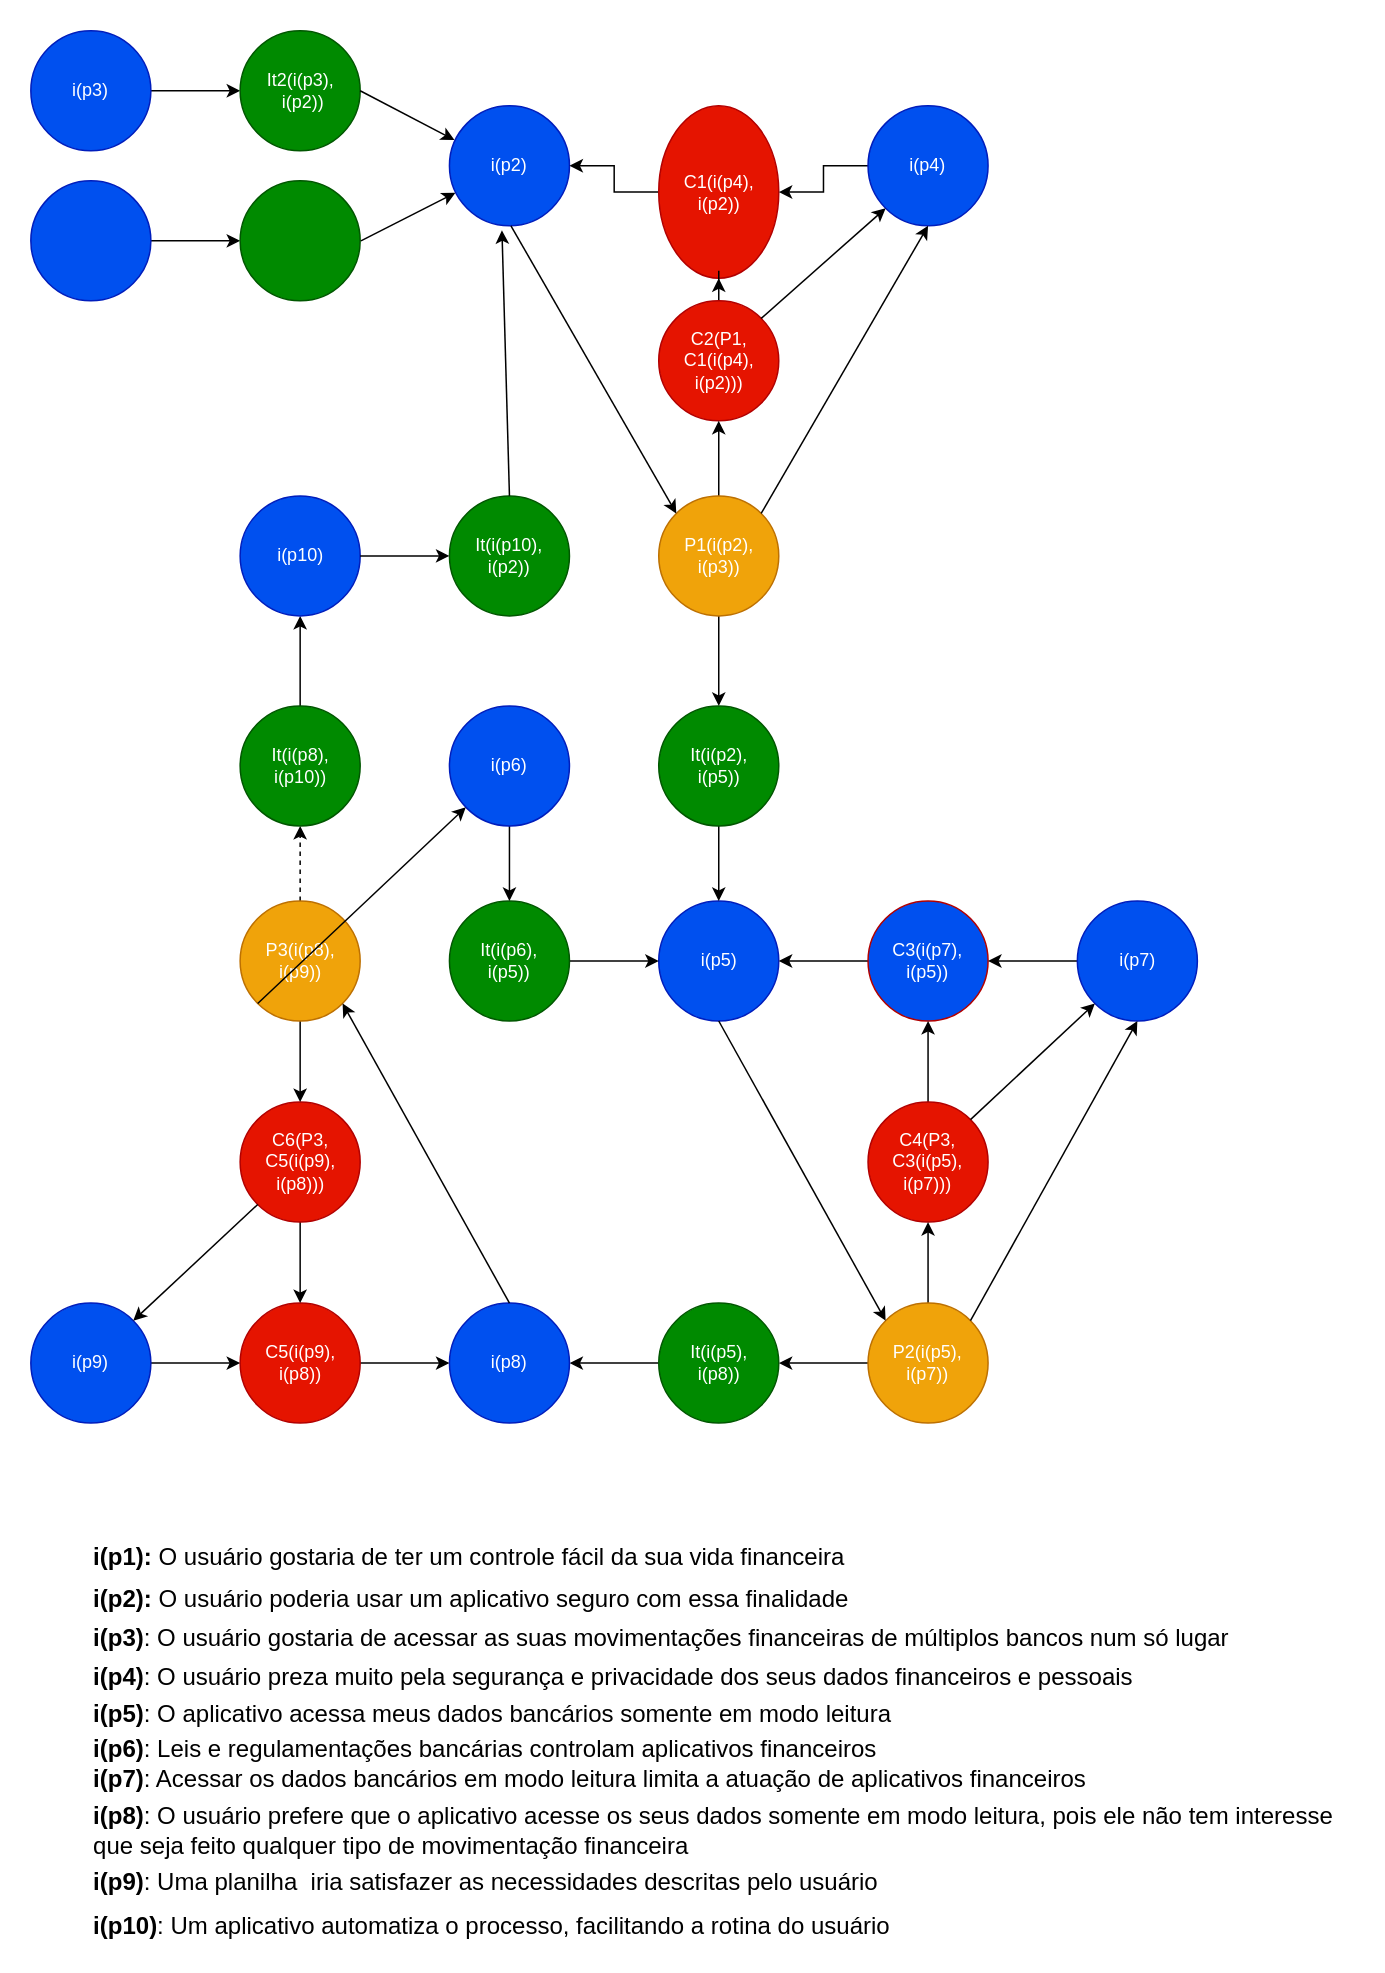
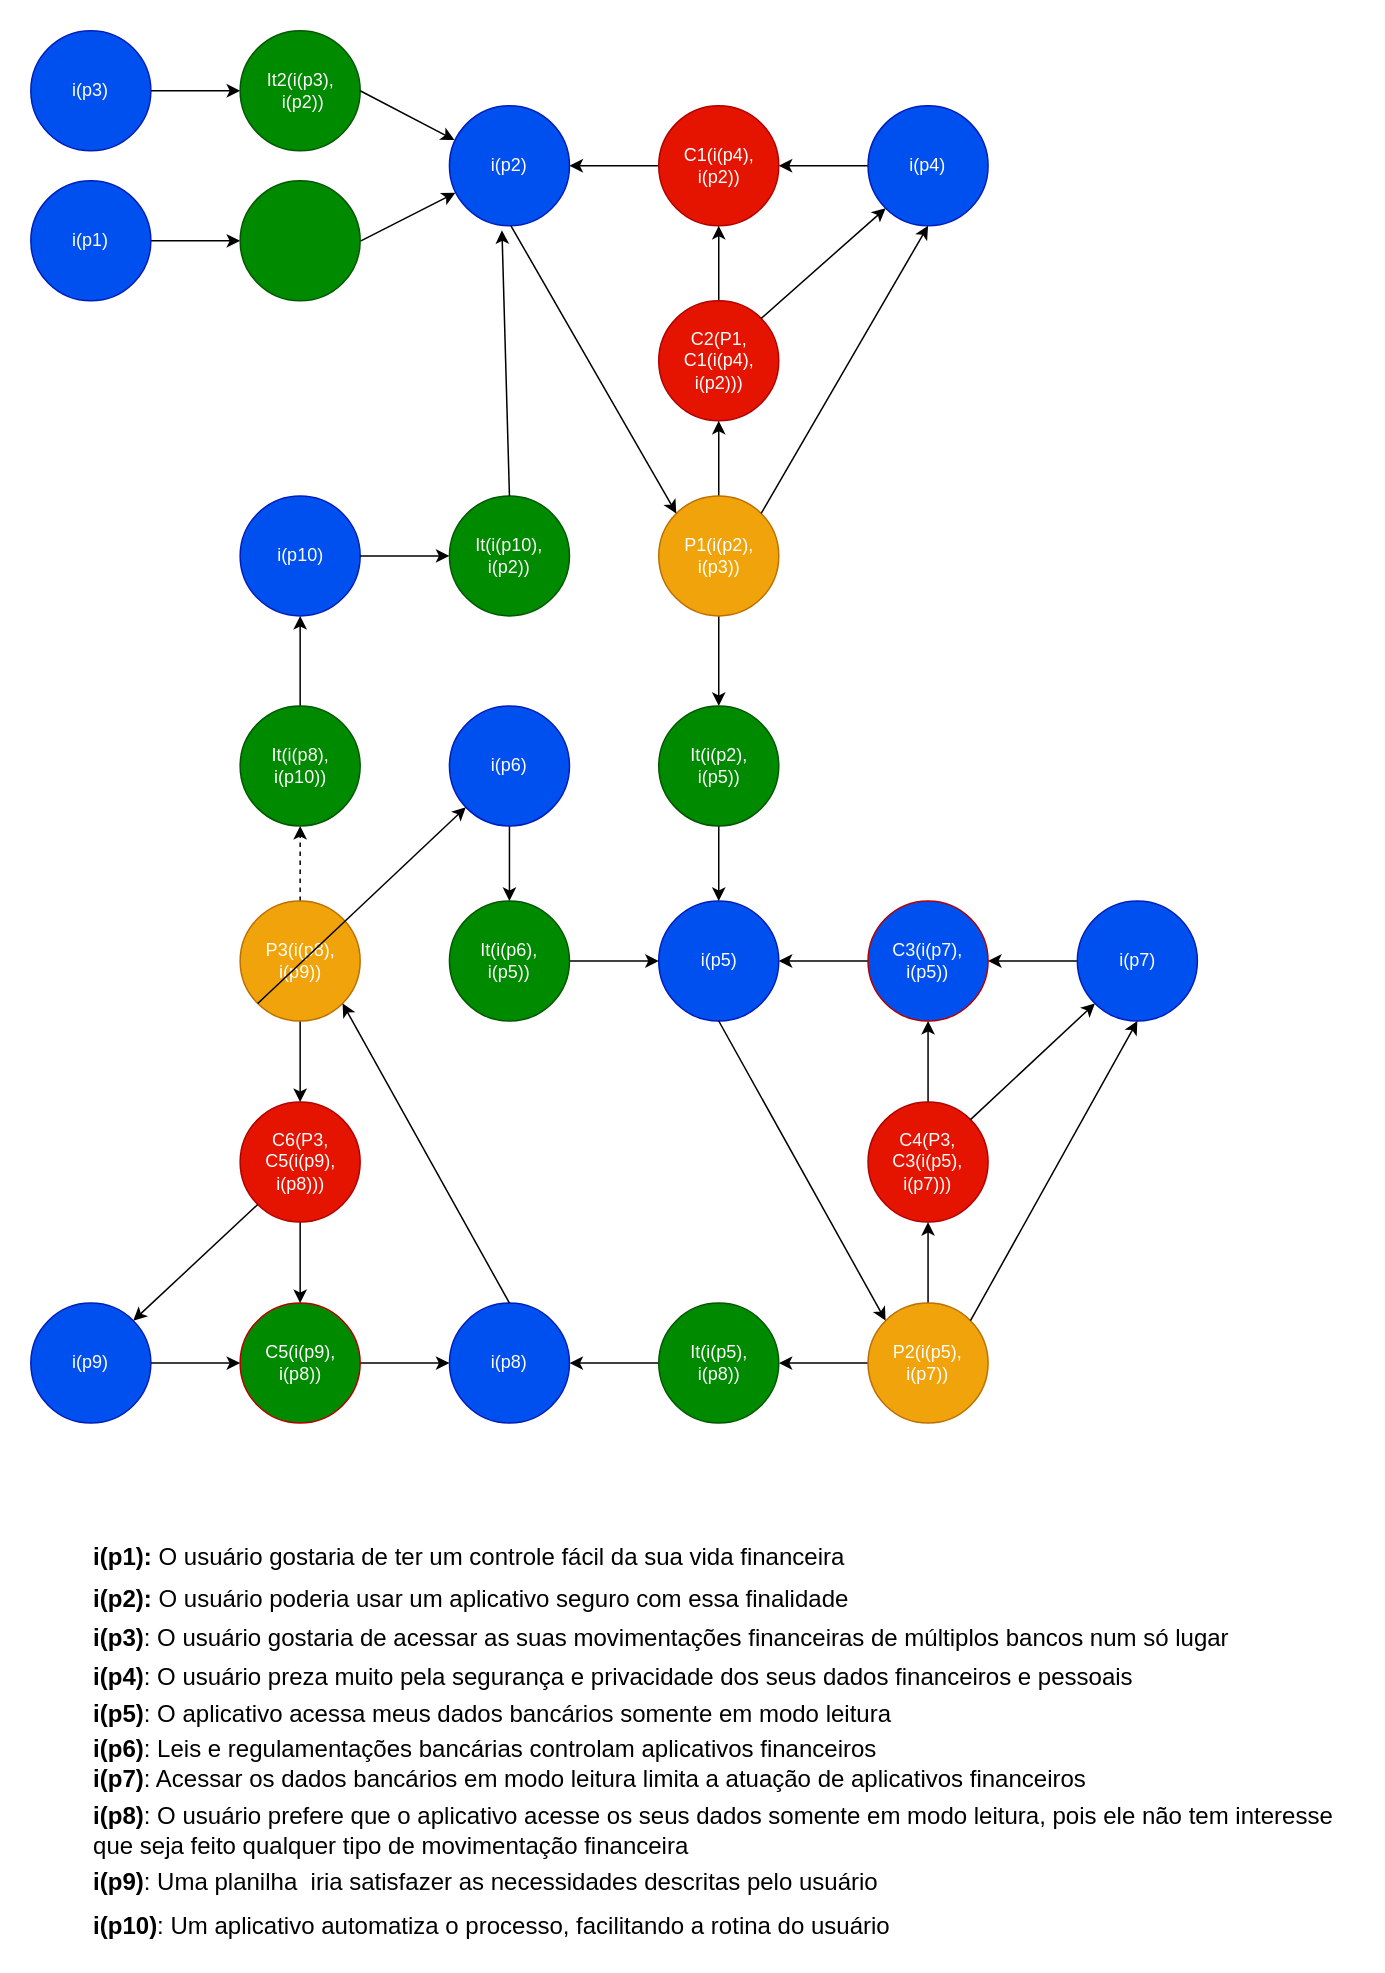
node "C1(i(p4), i(p2))": size 120x173 -> 120x120
node "i(p1)": added
node "C5(i(p9), i(p8))": fillcolor #e51400 -> #008a00
